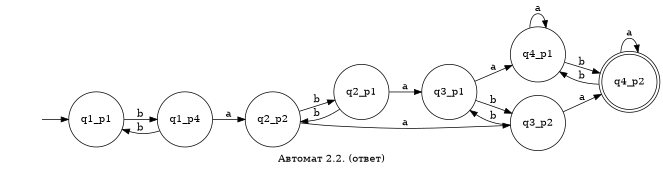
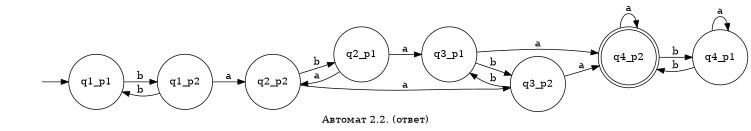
edge "q3_p1" -> "q4_p1": now "q3_p1" -> "q4_p2"
edge "q2_p1" -> "q2_p2": label "b" -> "a"
node "q1_p4": label "q1_p4" -> "q1_p2"
